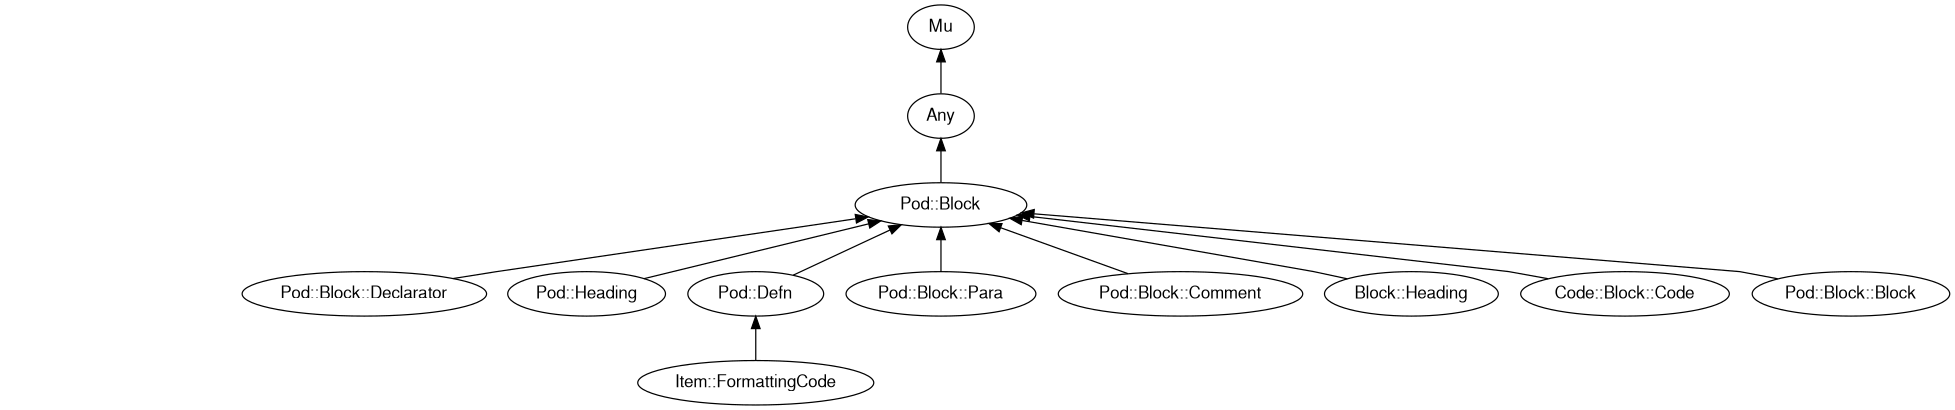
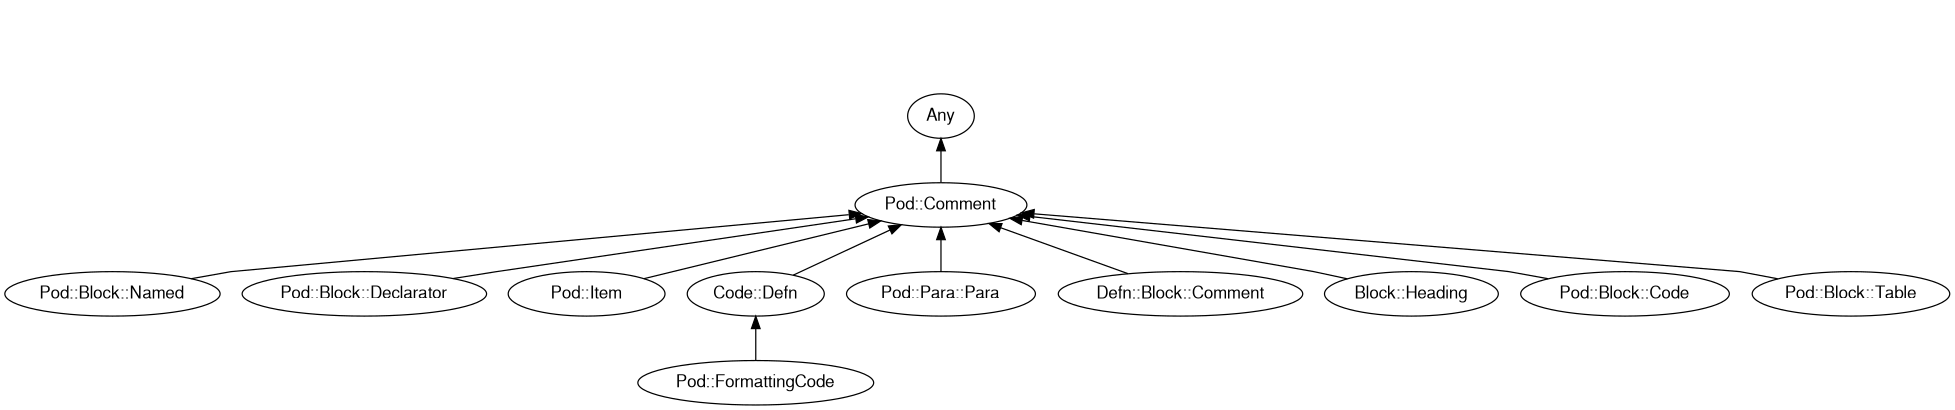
node "Mu": removed
node "Pod::Block": label "Pod::Block" -> "Pod::Comment"
node "Pod::Block::Named": added
node "Pod::Heading": label "Pod::Heading" -> "Pod::Item"
node "Pod::Defn": label "Pod::Defn" -> "Code::Defn"
node "Pod::Block::Para": label "Pod::Block::Para" -> "Pod::Para::Para"
node "Pod::Block::Comment": label "Pod::Block::Comment" -> "Defn::Block::Comment"
node "Code::Block::Code": label "Code::Block::Code" -> "Pod::Block::Code"
node "Pod::Block::Block": label "Pod::Block::Block" -> "Pod::Block::Table"
node "Item::FormattingCode": label "Item::FormattingCode" -> "Pod::FormattingCode"
